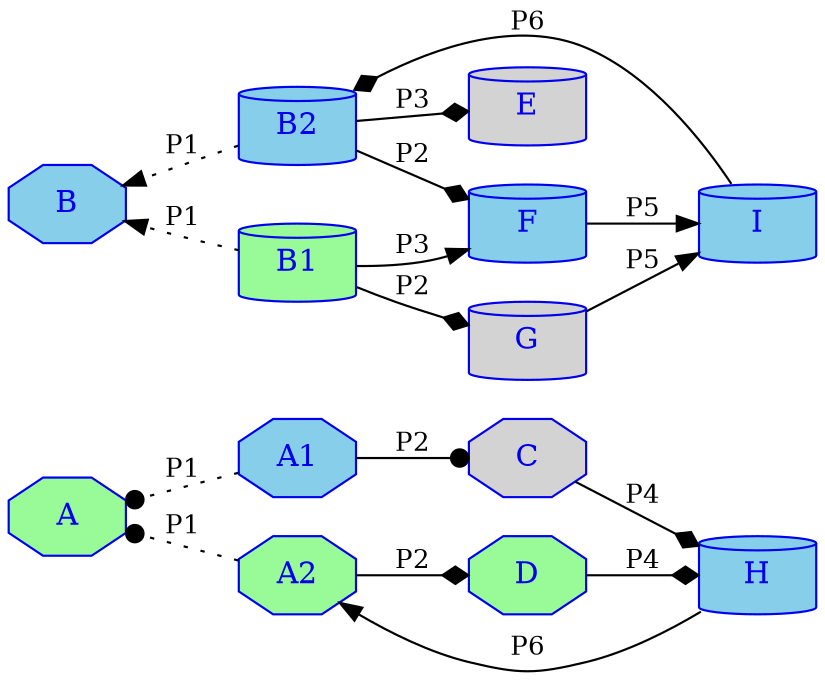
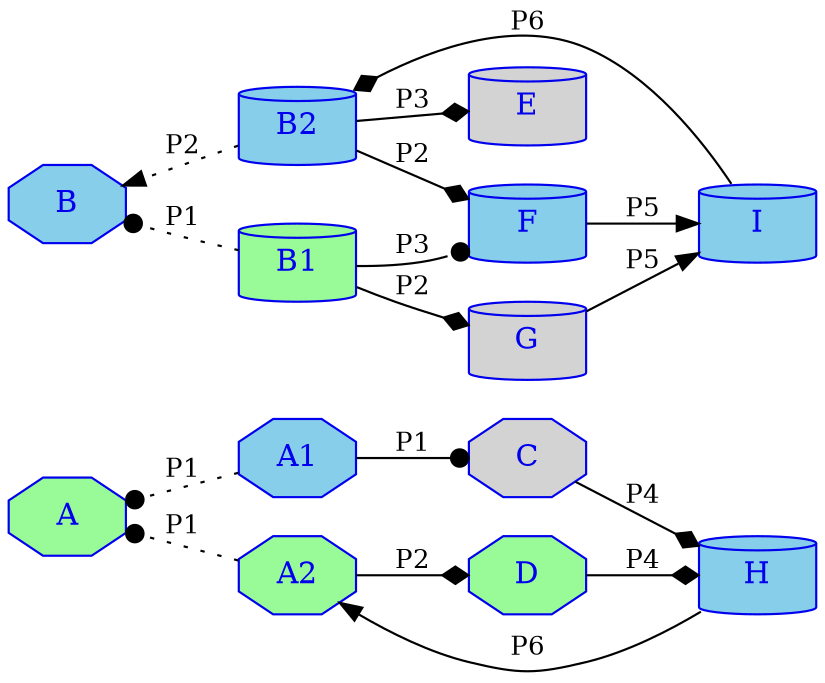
edge "B2" -> "B": label "P1" -> "P2"
edge "B1" -> "B": arrowhead normal -> dot
edge "B1" -> "F": arrowhead normal -> dot
edge "A1" -> "C": label "P2" -> "P1"
